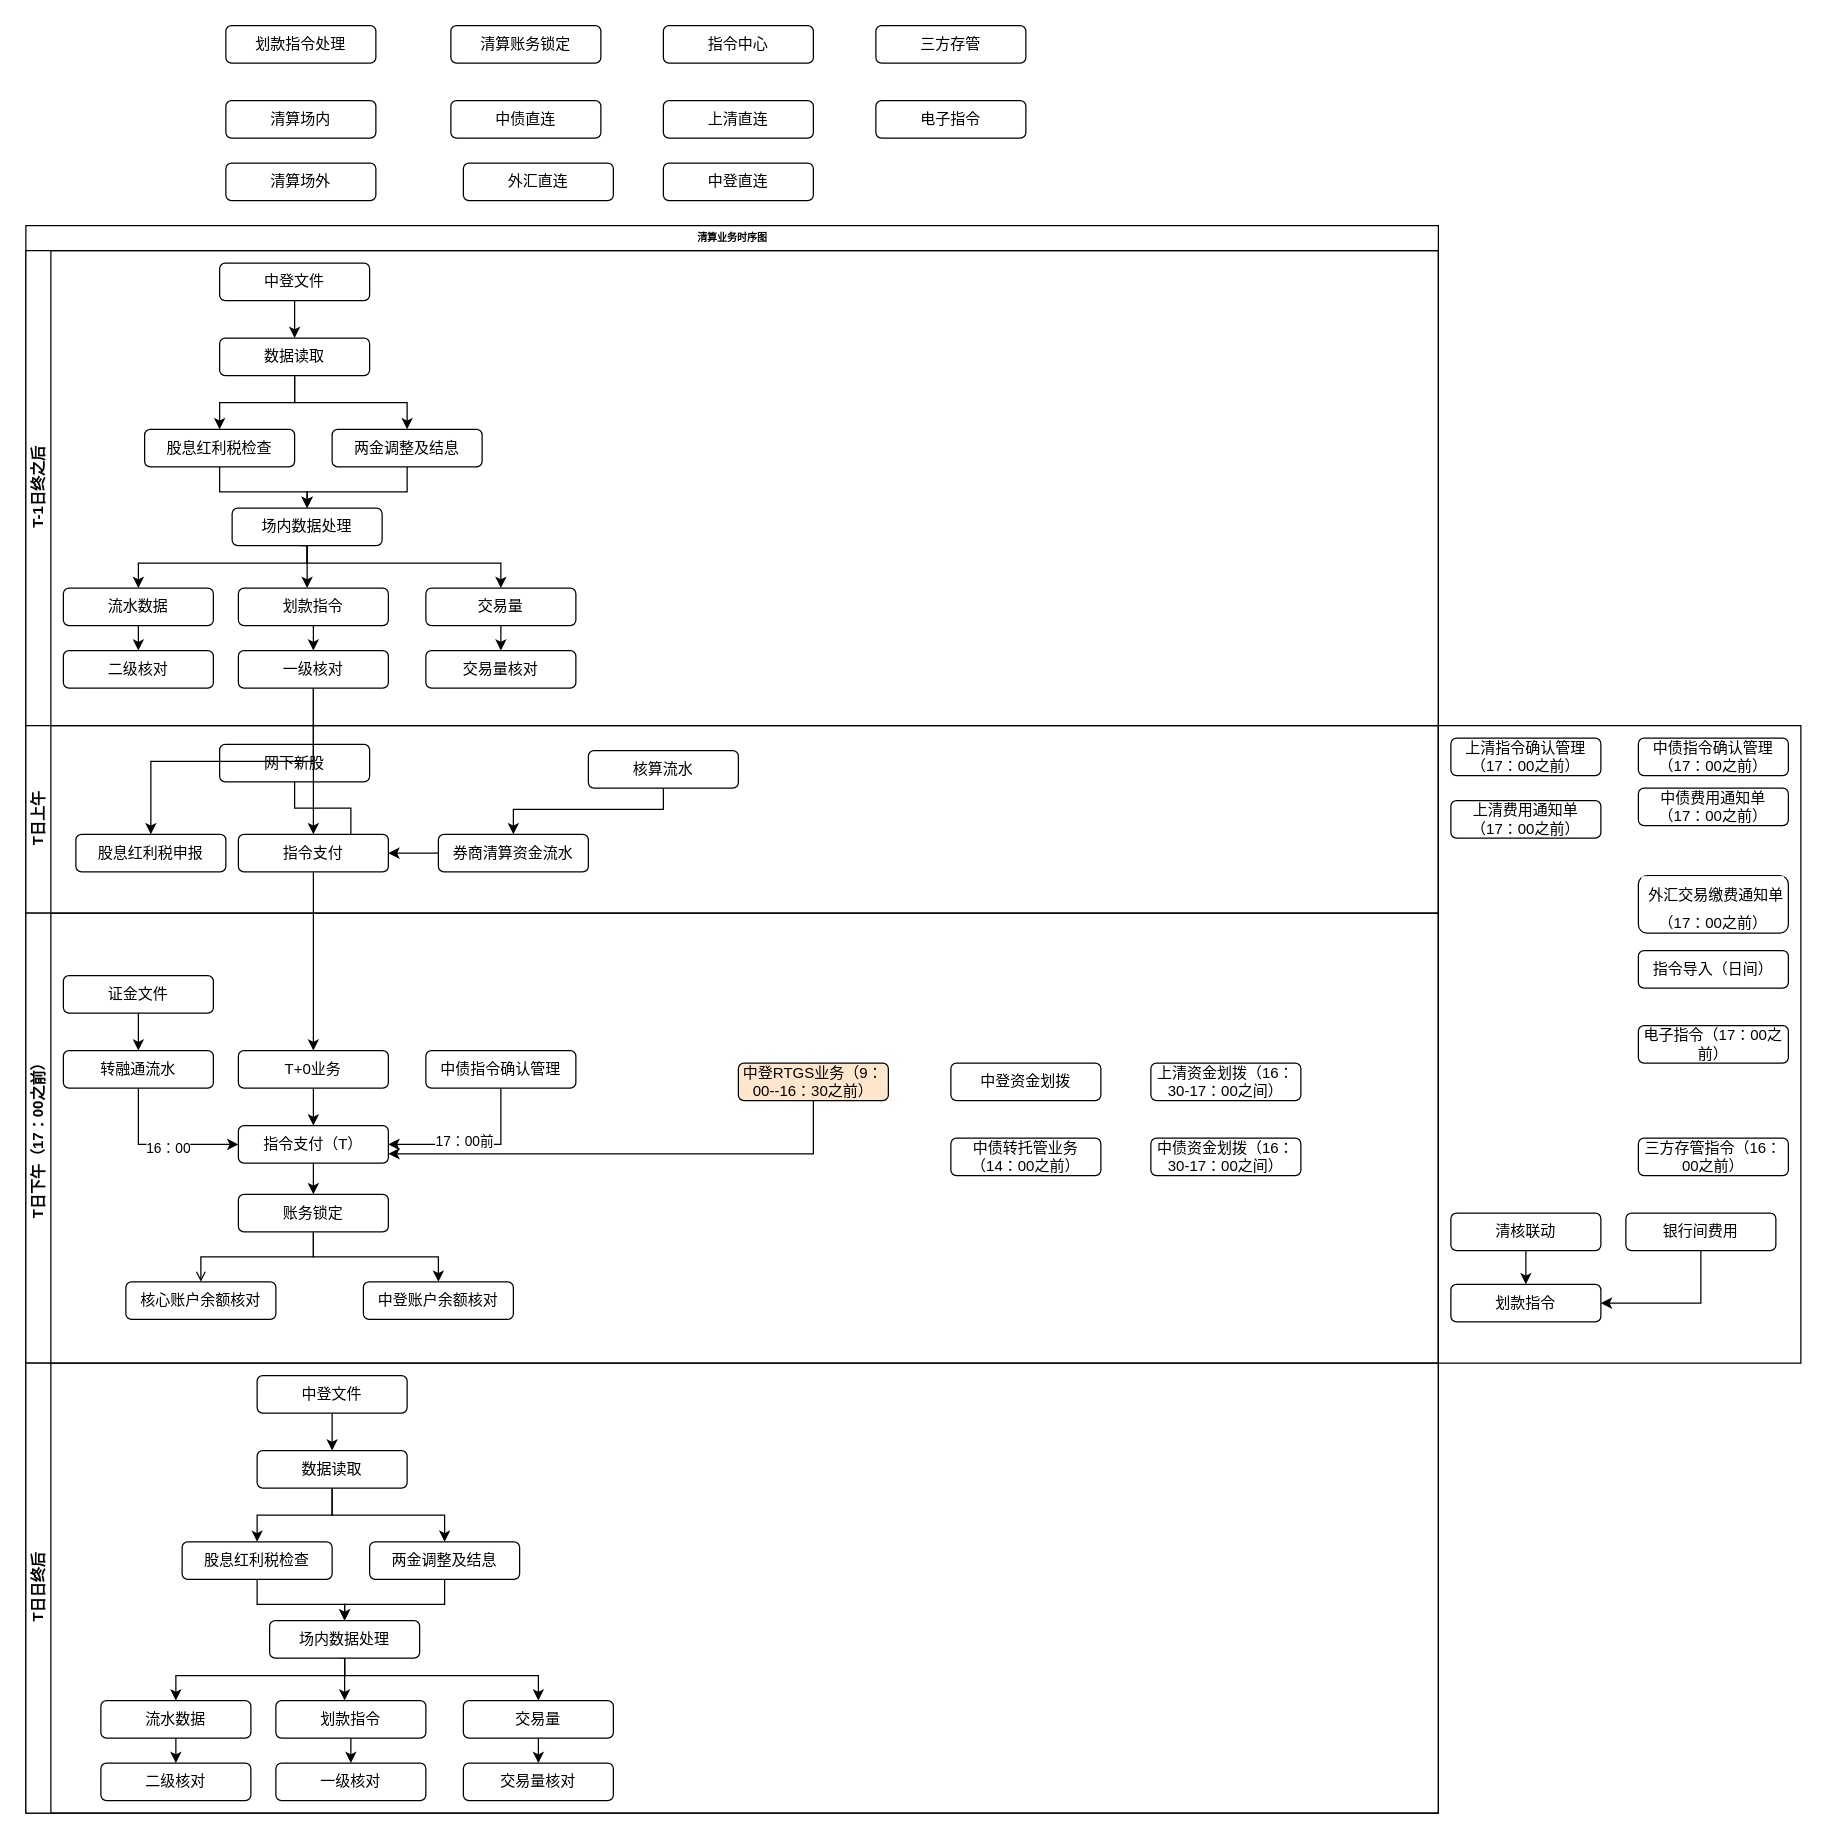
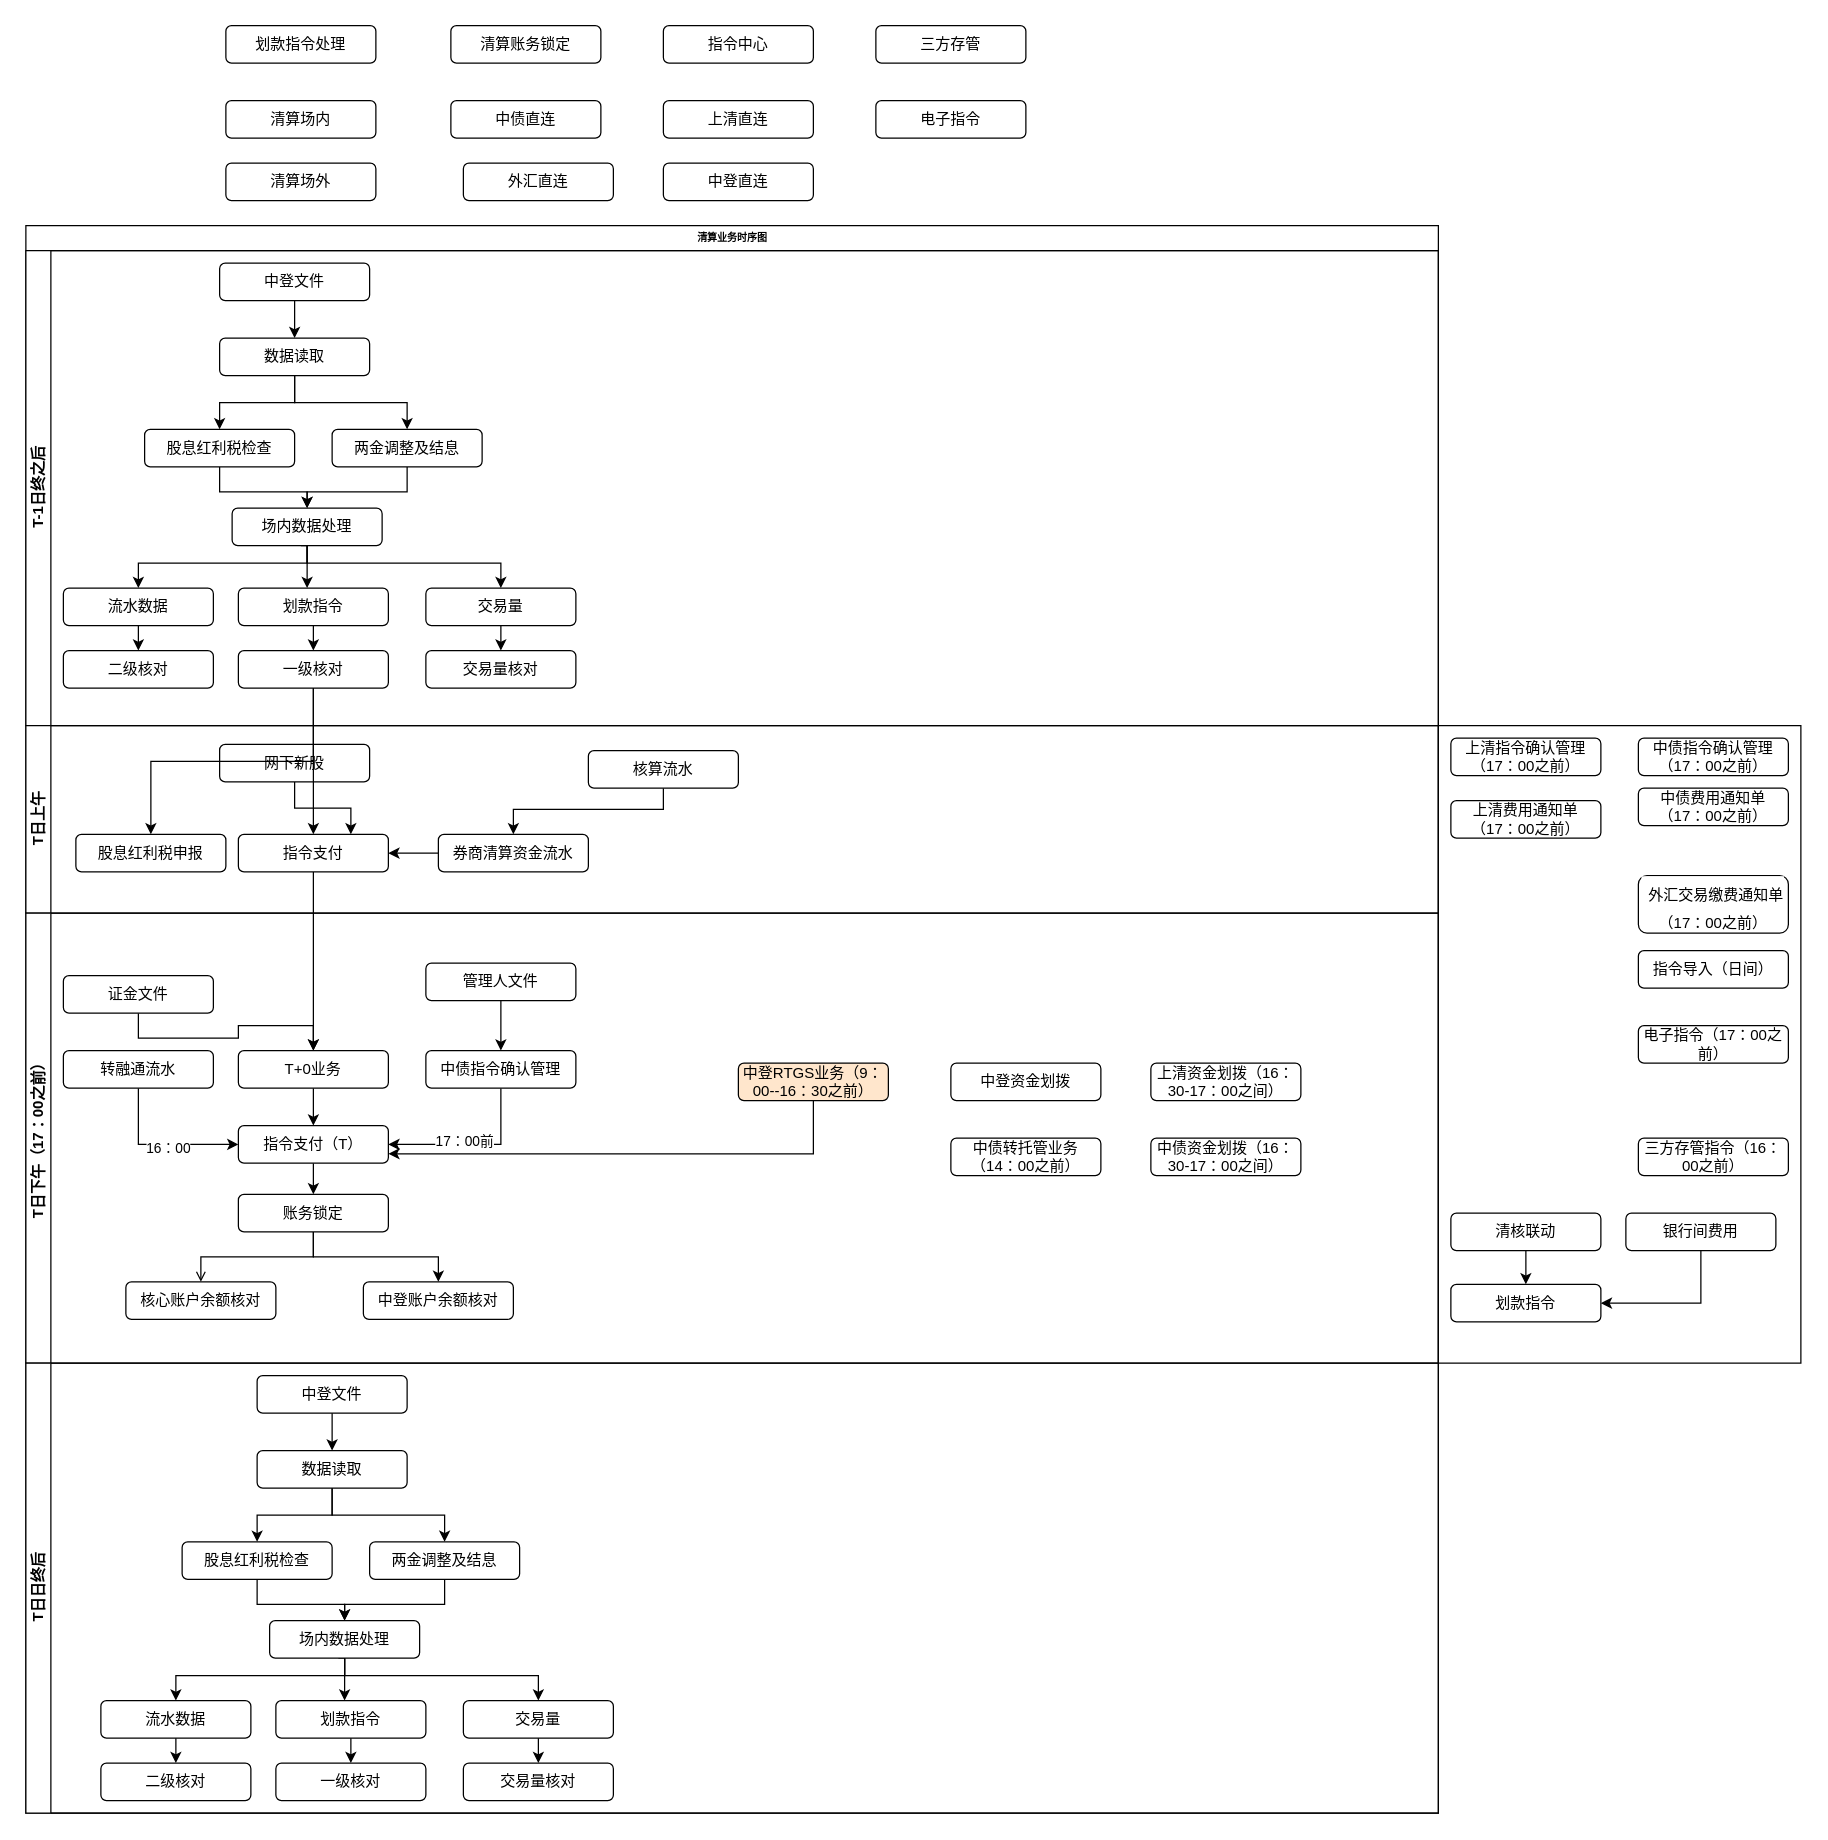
edge "网下新股" -- "指令支付": arrowhead none -> classic
node "管理人文件": added
edge "管理人文件" -> "中债指令确认管理": added
edge "证金文件" -> "转融通流水": now "证金文件" -> "T+0业务"
